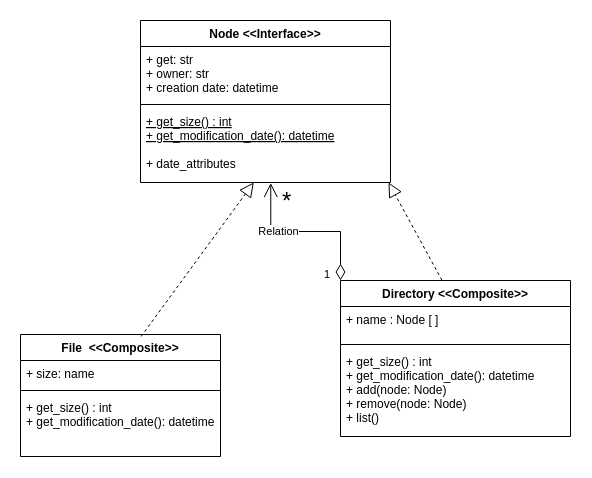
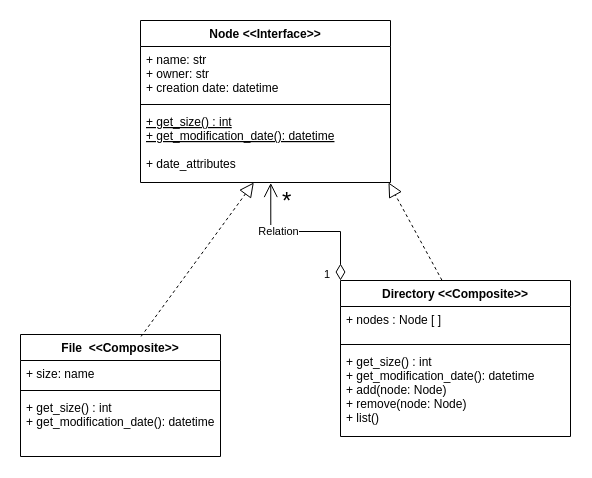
node "+ get: str + owner: str + creation date: datetime": label "+ get: str + owner: str + creation date: datetime" -> "+ name: str + owner: str + creation date: datetime"
node "+ name : Node [ ]": label "+ name : Node [ ]" -> "+ nodes : Node [ ]"
